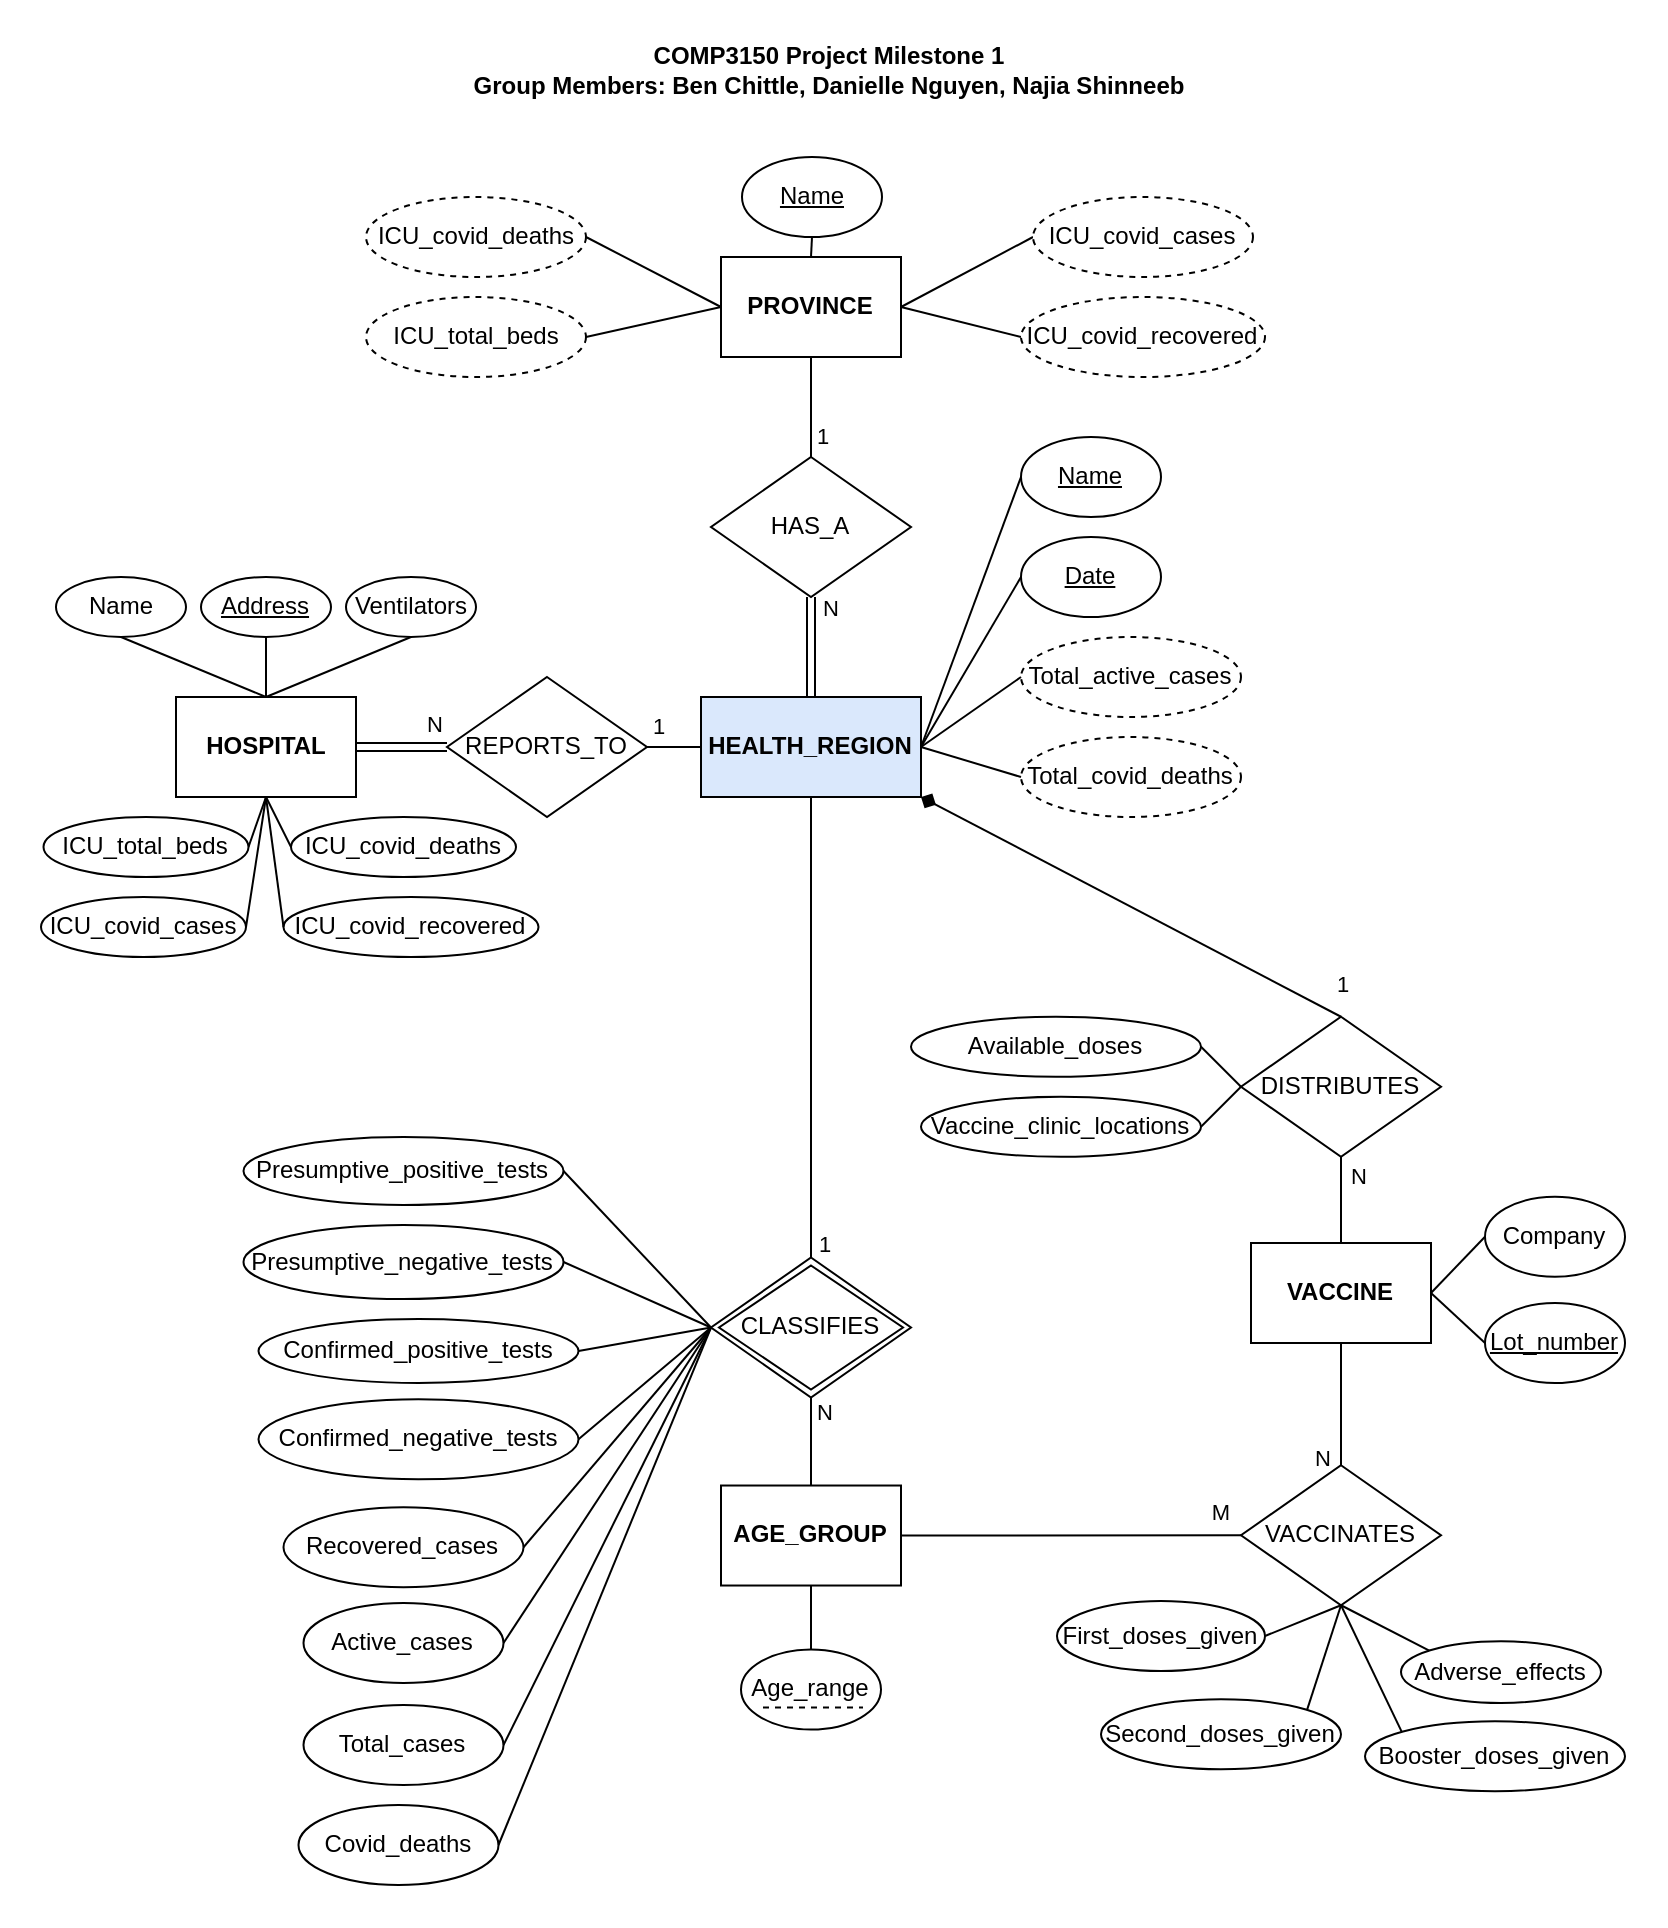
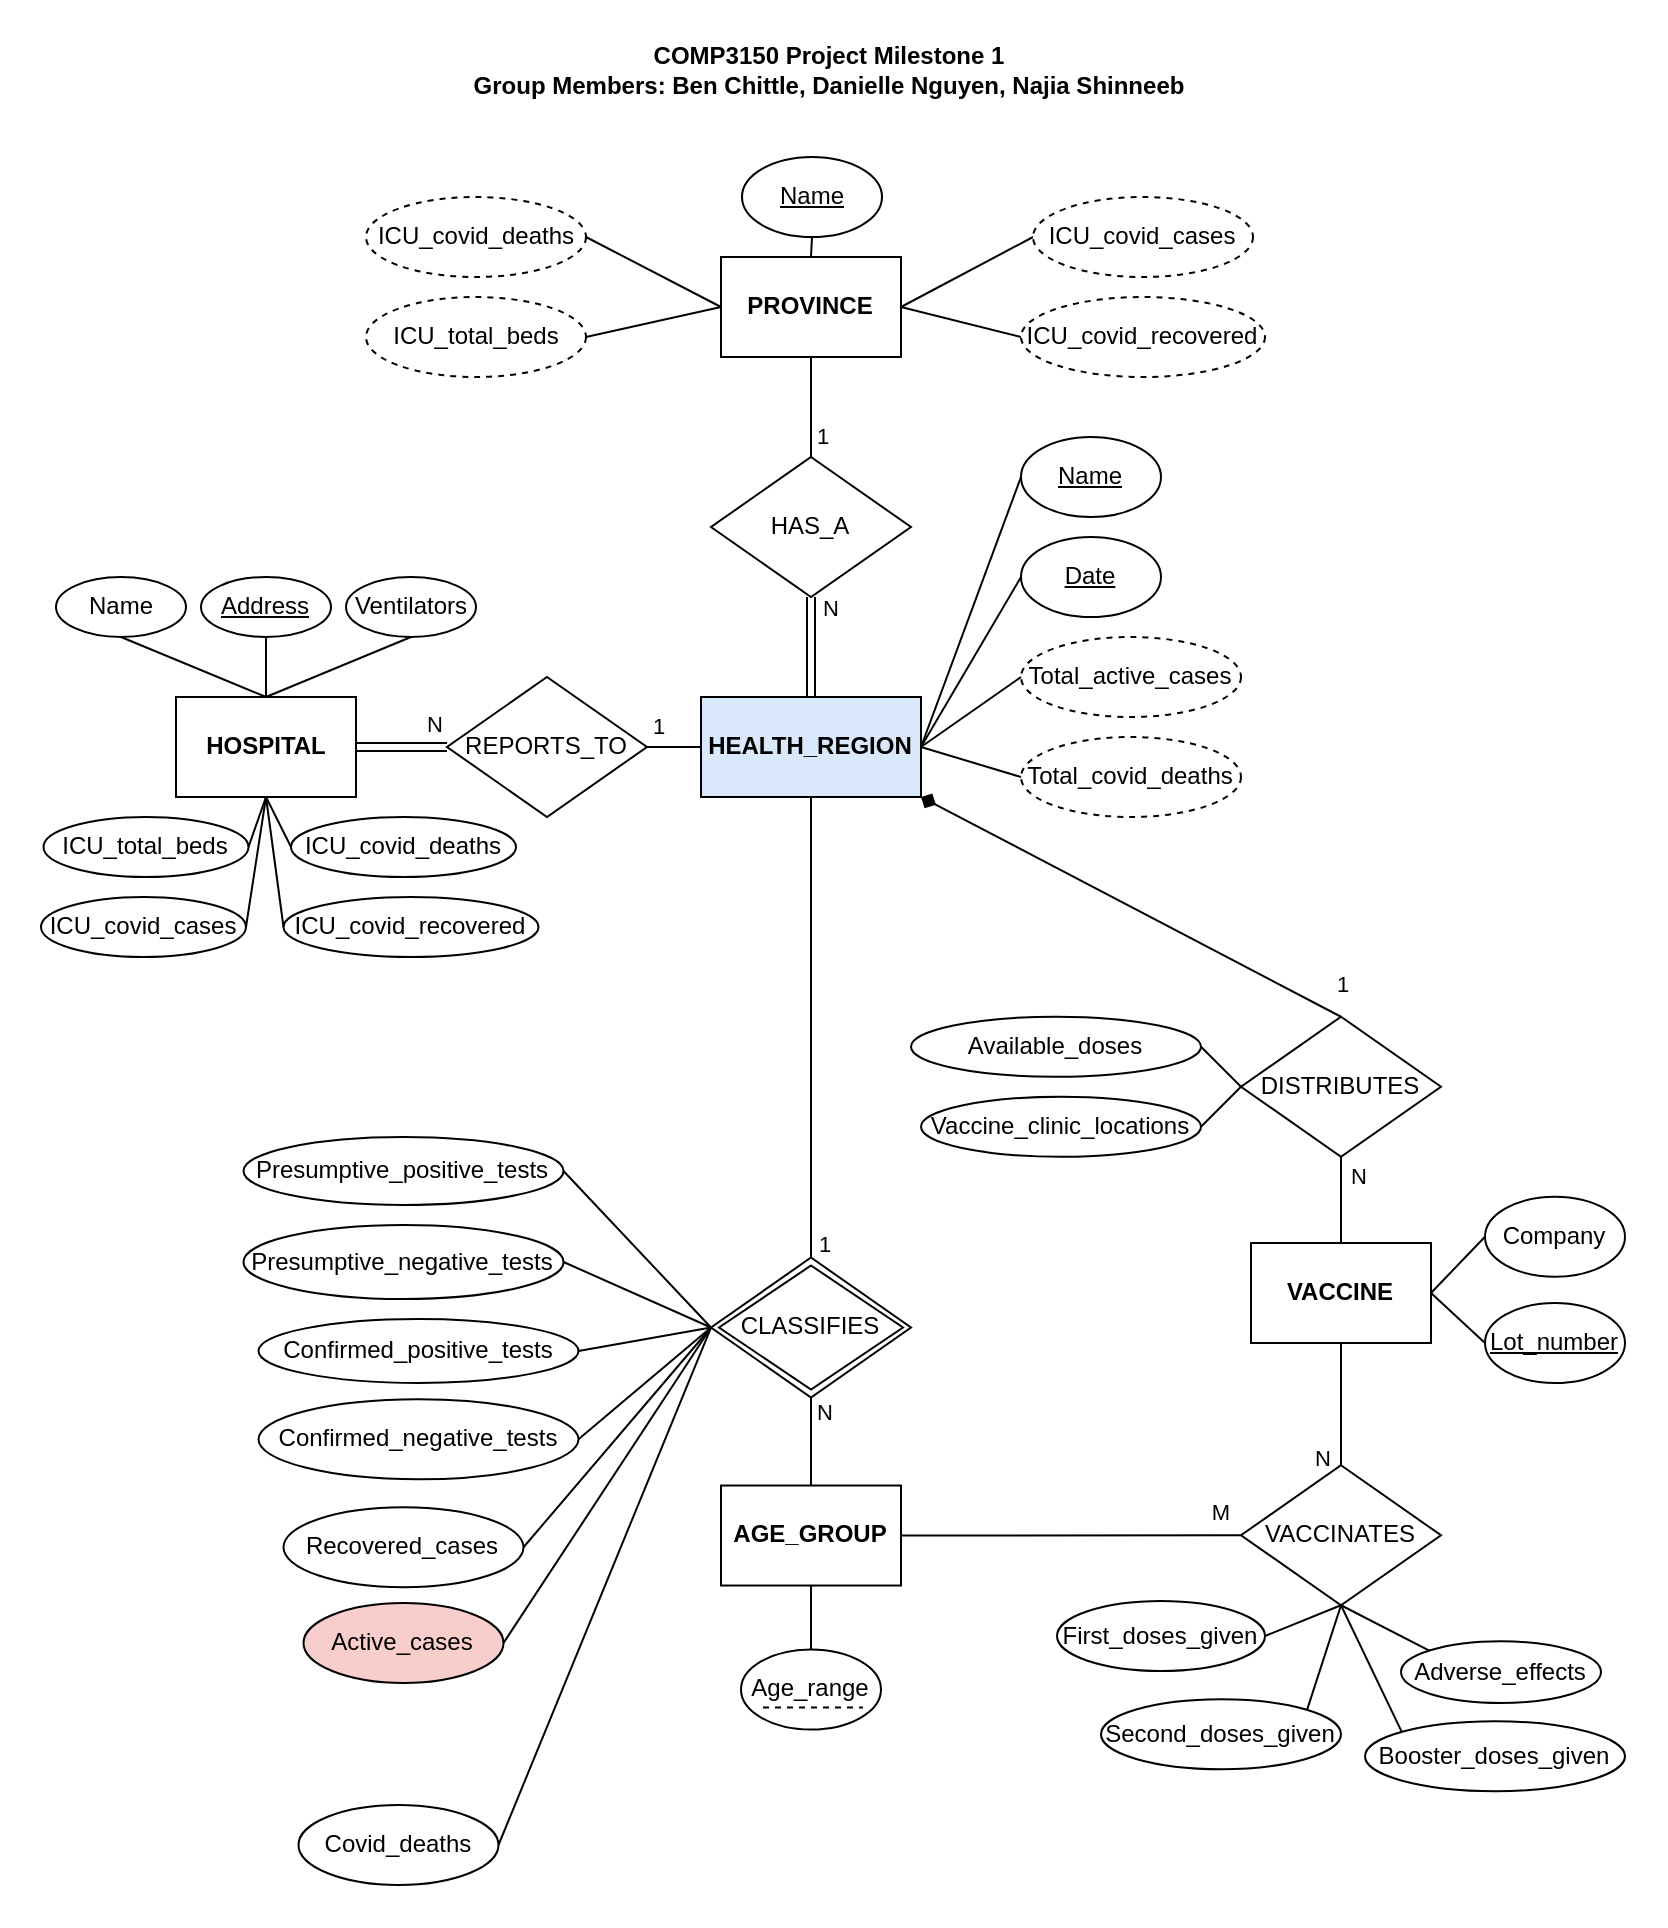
edge "CLASSIFIES" -- "Total_cases": removed
node "Active_cases": fillcolor #ffffff -> #f8cecc
node "Total_cases": removed
